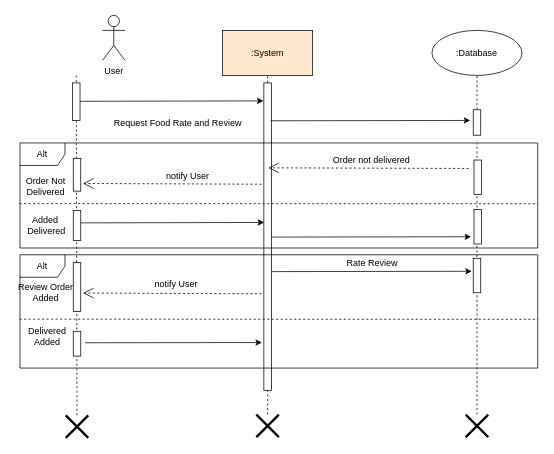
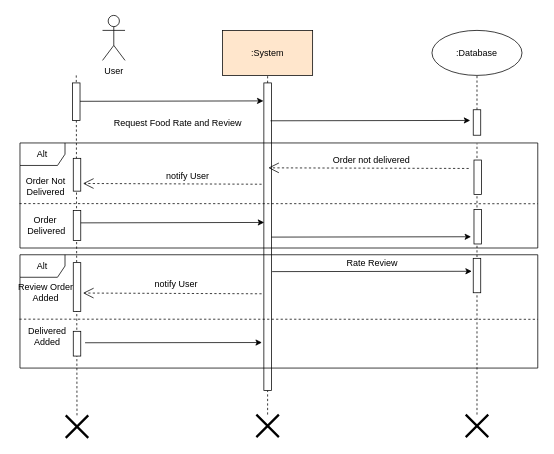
node "Added Delivered": label "Added Delivered" -> "Order Delivered"
